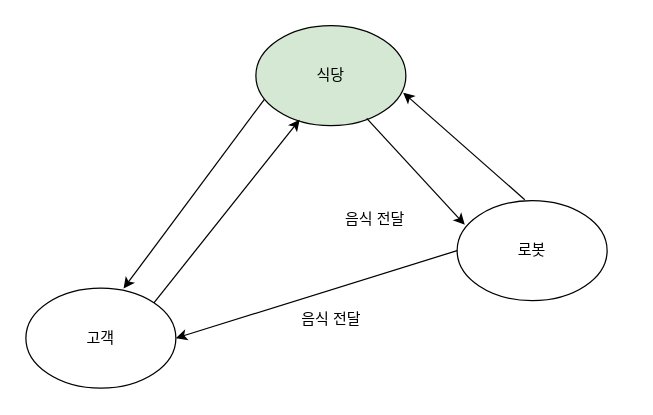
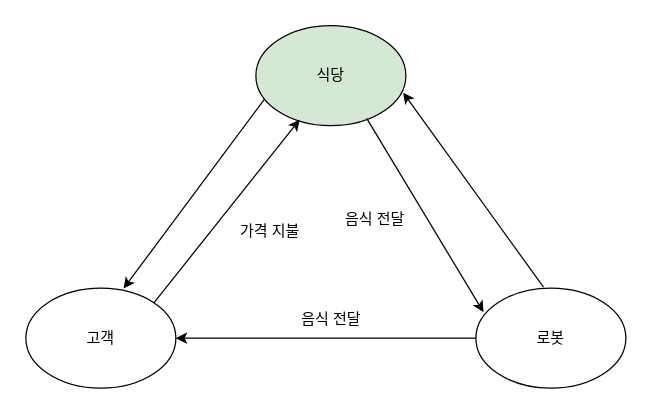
node "가격 지불": added
node "로봇": moved (532, 251) -> (551, 338)
